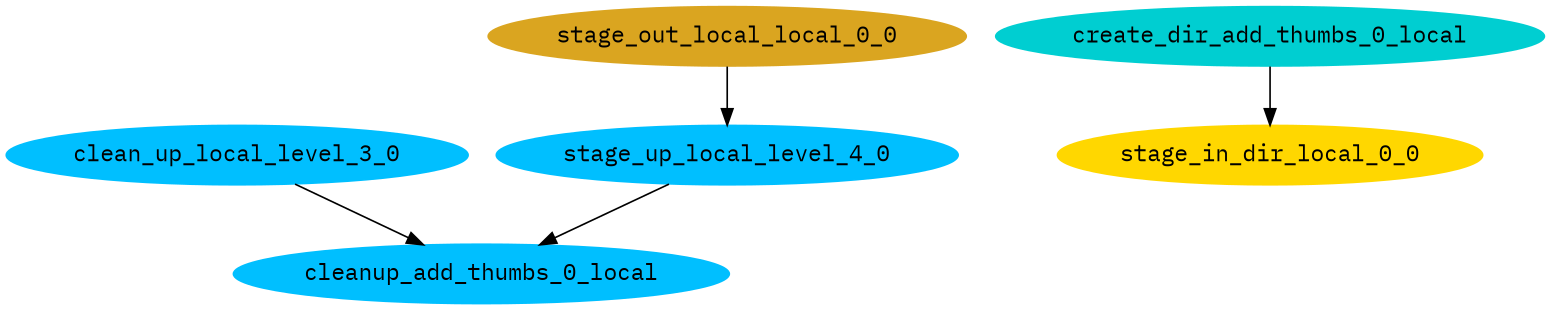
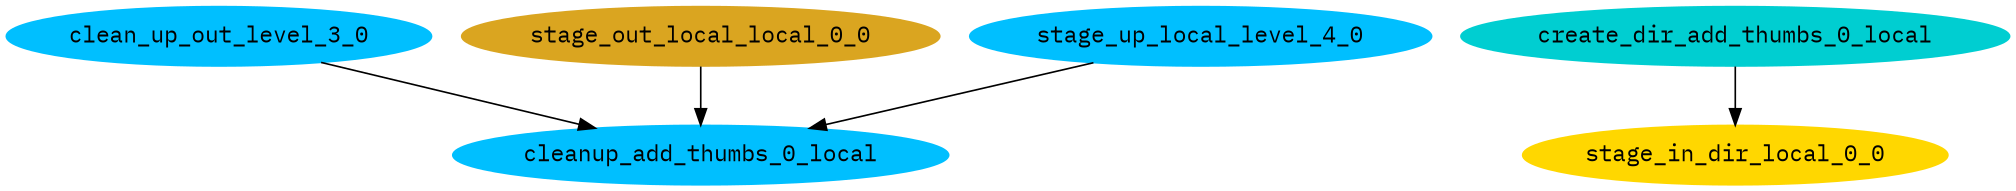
edge "stage_out_local_local_0_0" -> "stage_up_local_level_4_0": now "stage_out_local_local_0_0" -> "cleanup_add_thumbs_0_local"
node "clean_up_local_level_3_0": label "clean_up_local_level_3_0" -> "clean_up_out_level_3_0"
